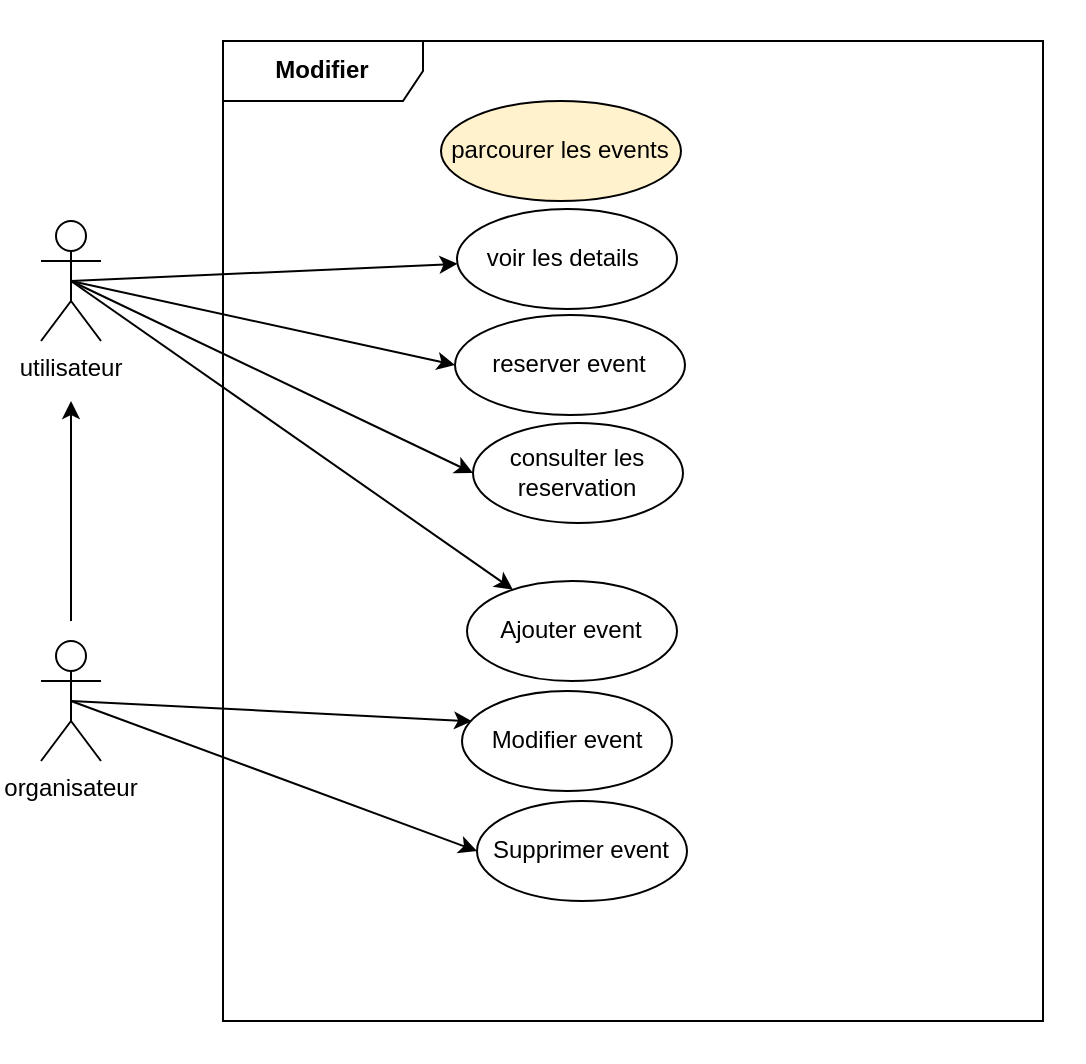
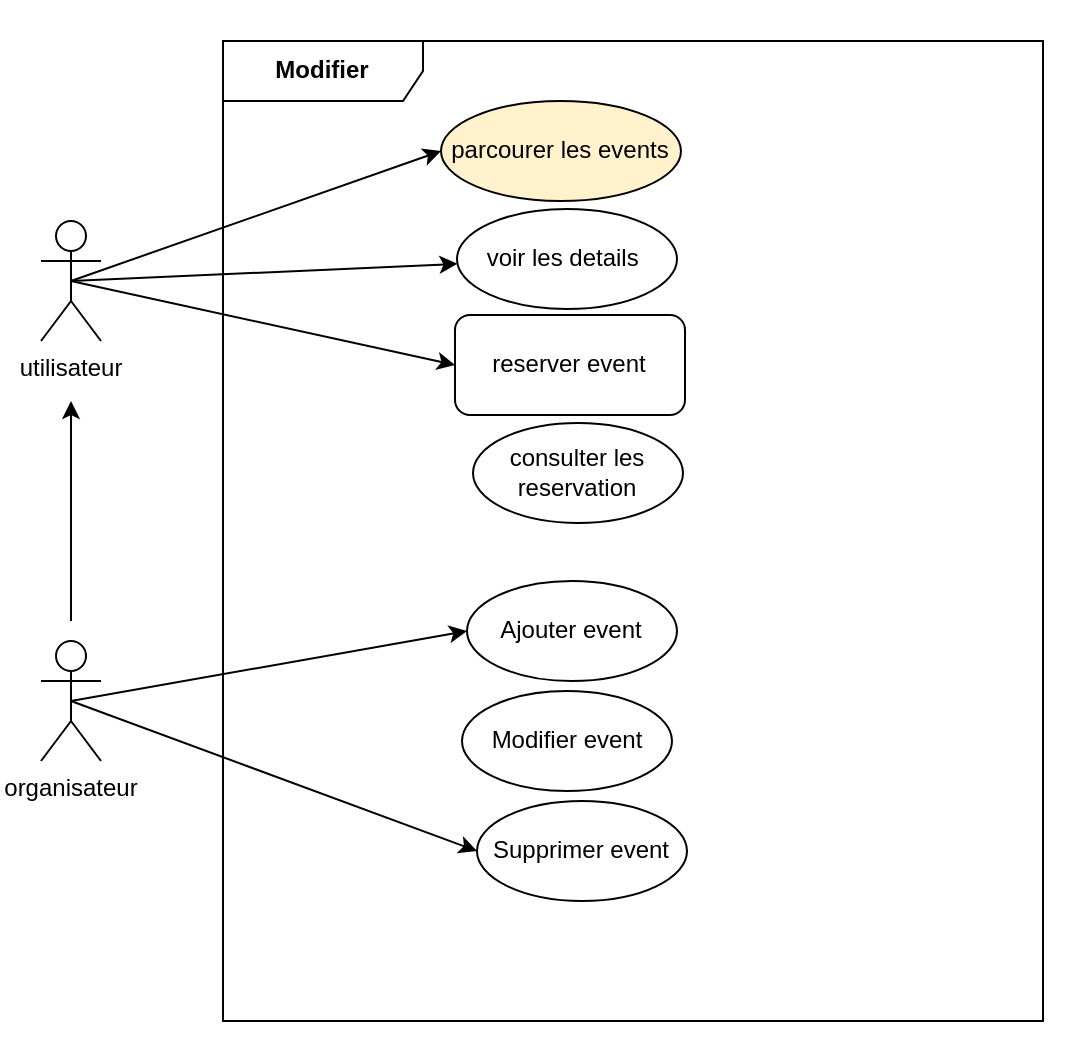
node "reserver event": shape ellipse -> rounded rectangle
edge "utilisateur" -> "consulter les reservation": removed
edge "utilisateur" -> "Ajouter event": now "utilisateur" -> "parcourer les events"
edge "organisateur" -> "Ajouter event": added
edge "organisateur" -> "Modifier event": removed
